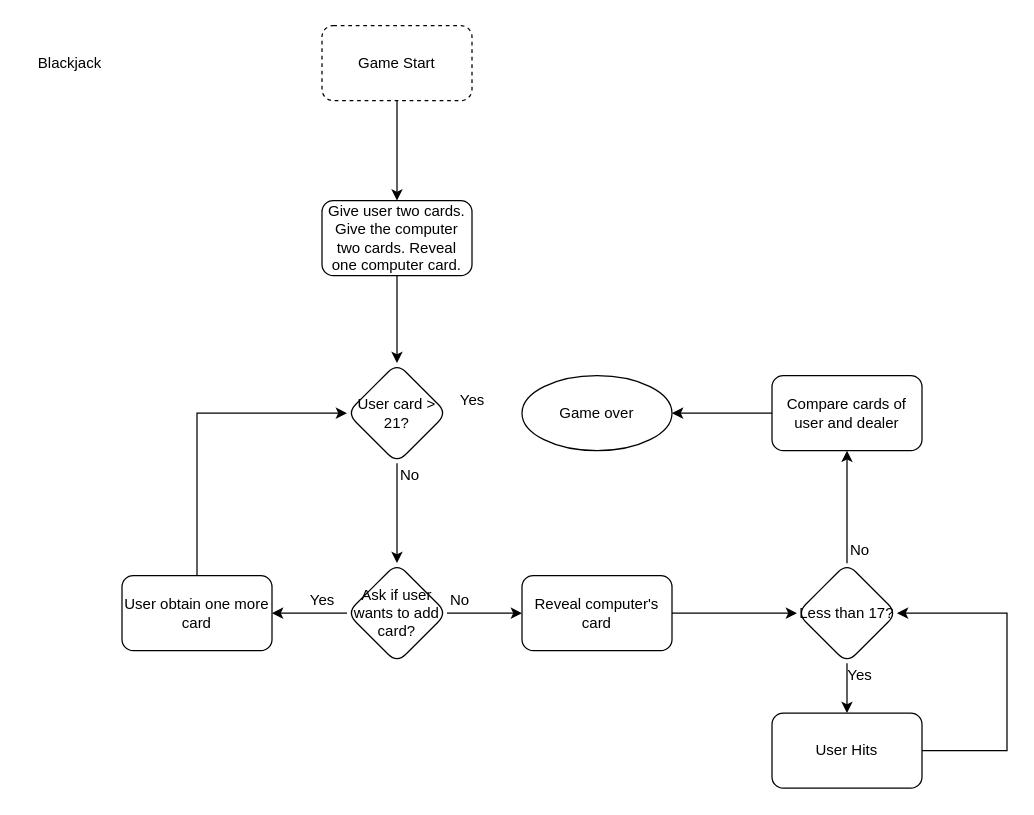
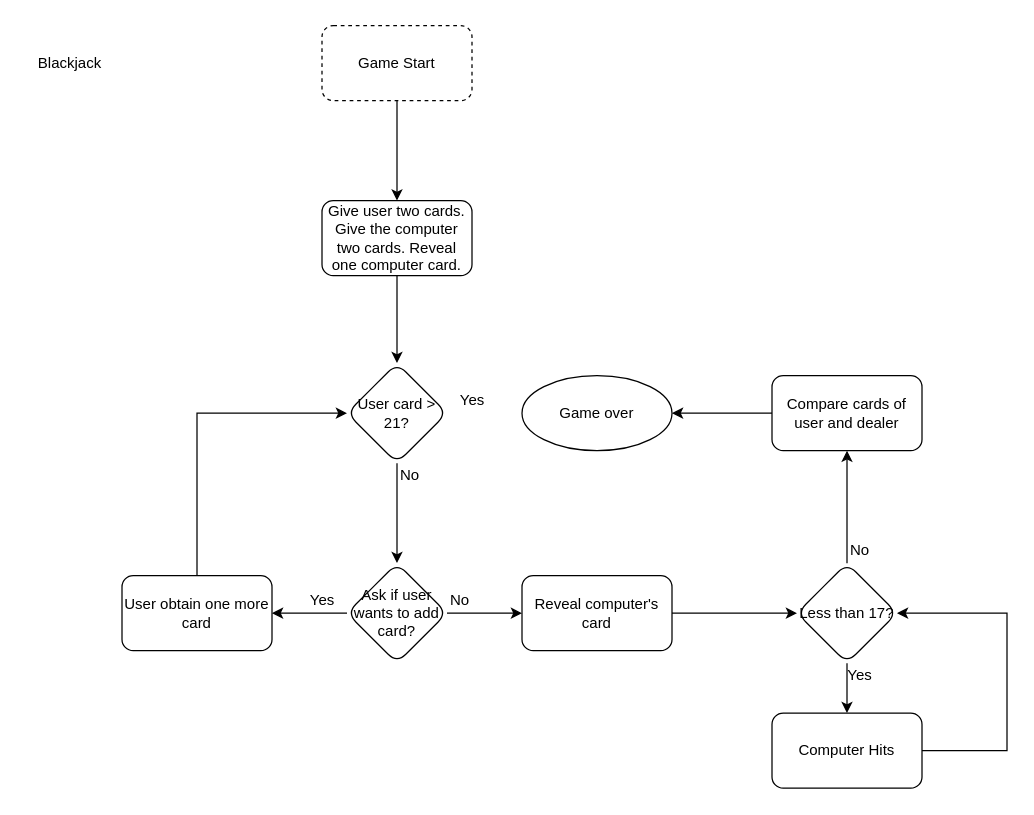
node "User Hits": label "User Hits" -> "Computer Hits"
